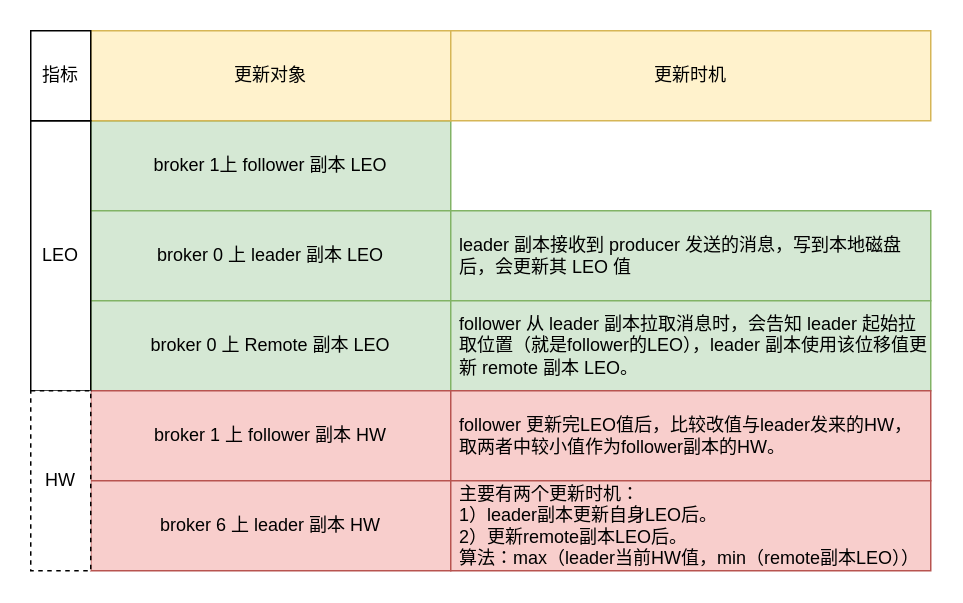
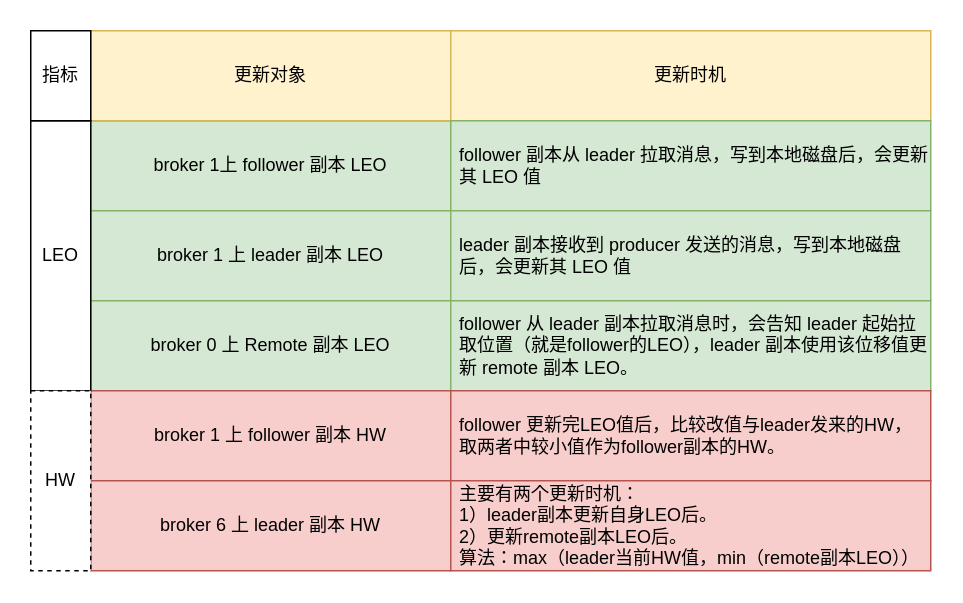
node "follower 副本从 leader 拉取消息，写到本地磁盘后，会更新其 LEO 值": added
node "broker 0 上 leader 副本 LEO": label "broker 0 上 leader 副本 LEO" -> "broker 1 上 leader 副本 LEO"
